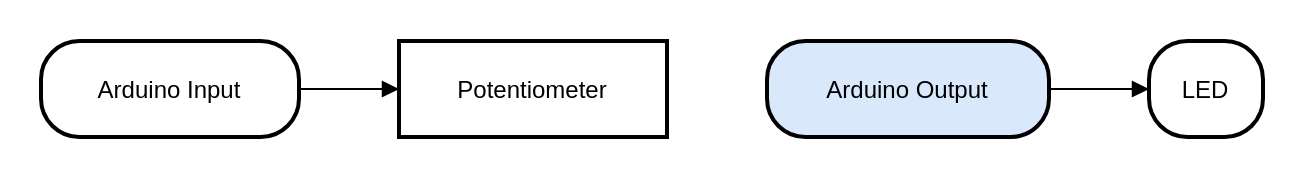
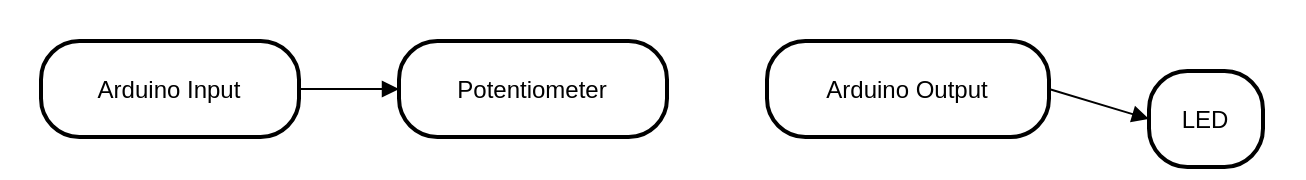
node "Potentiometer": shape rectangle -> rounded rectangle
node "Arduino Output": fillcolor #dae8fc -> #ffffff
node "LED": moved (1206, 89) -> (1206, 119)
